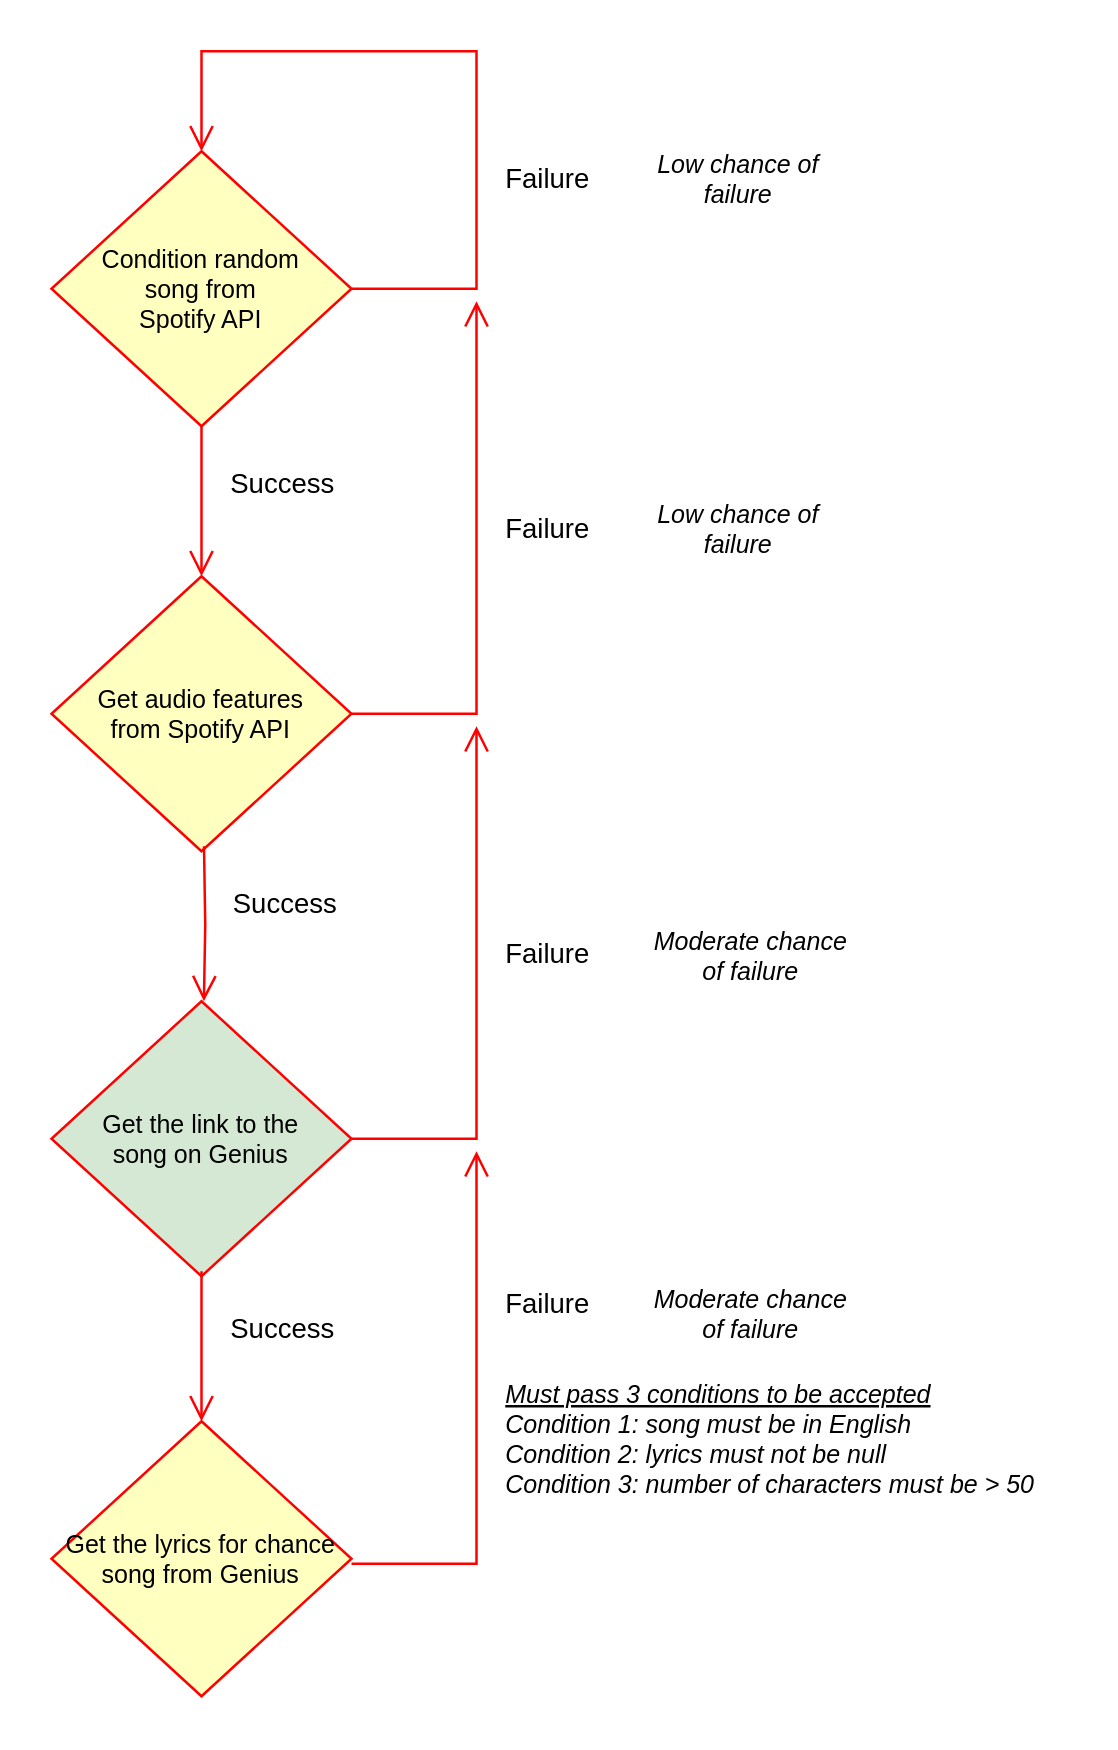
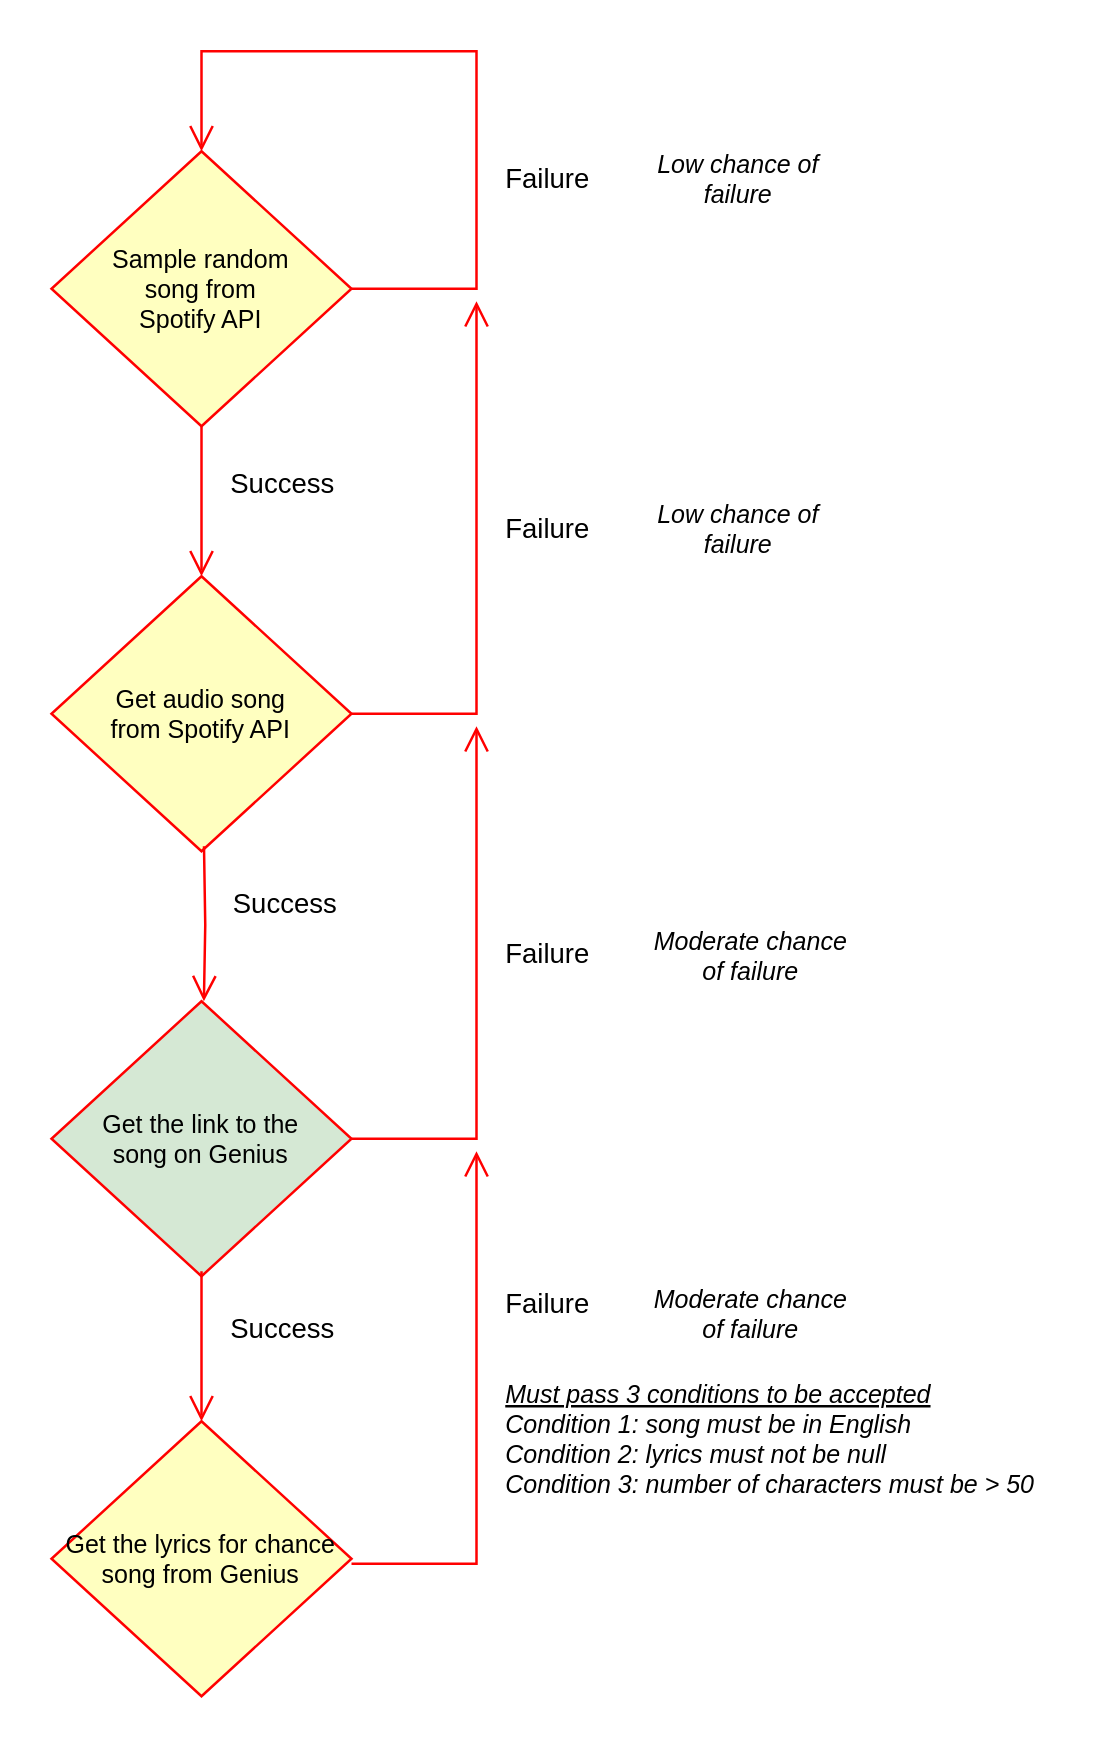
node "Condition random song from Spotify API": label "Condition random song from Spotify API" -> "Sample random song from Spotify API"
node "Get audio features from Spotify API": label "Get audio features from Spotify API" -> "Get audio song from Spotify API"
